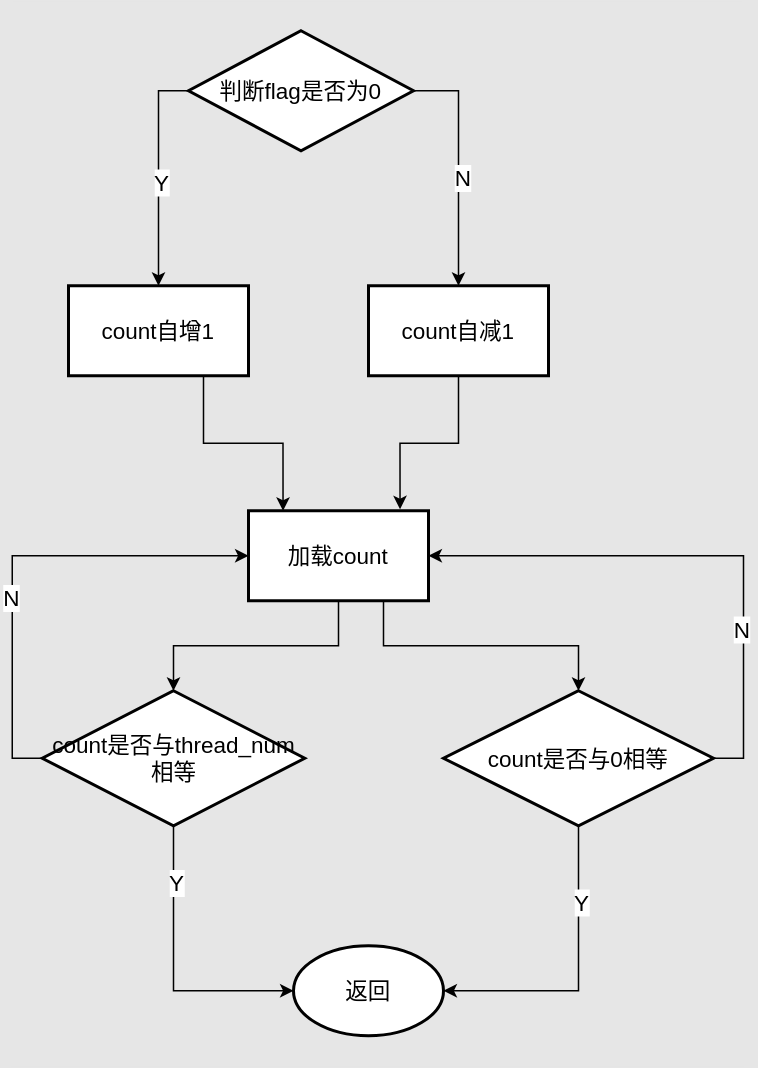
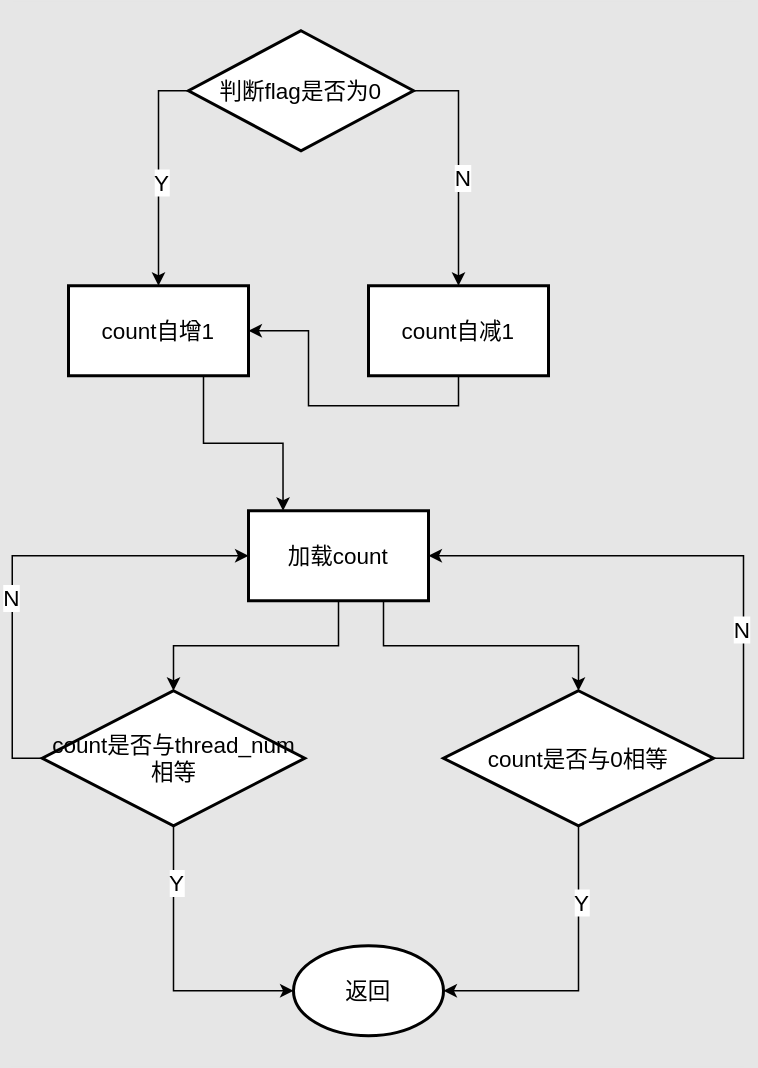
edge "count自减1" -> "加载count": now "count自减1" -> "count自增1"
